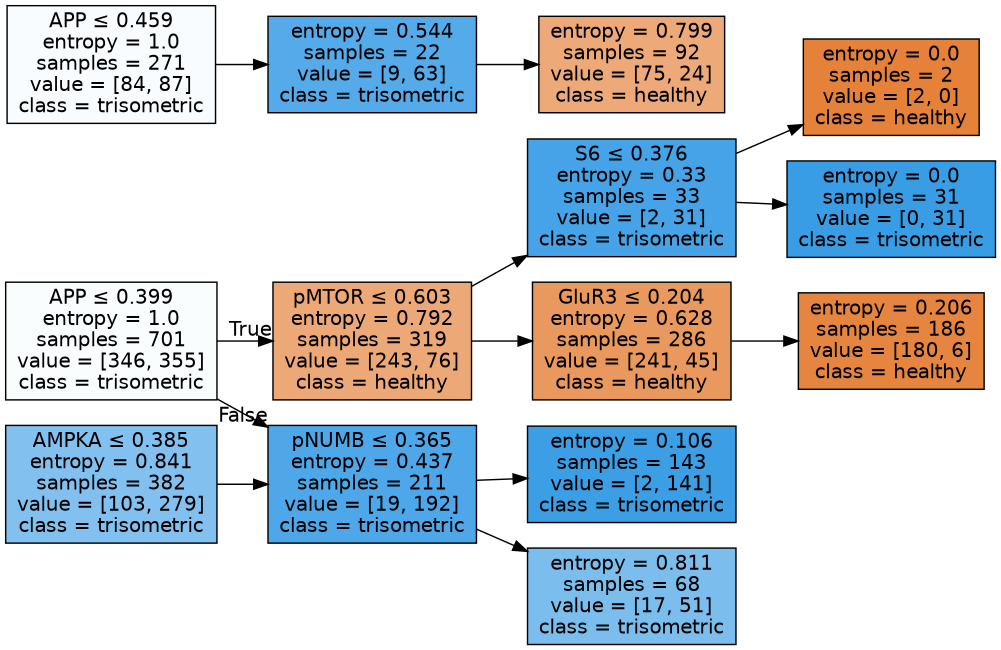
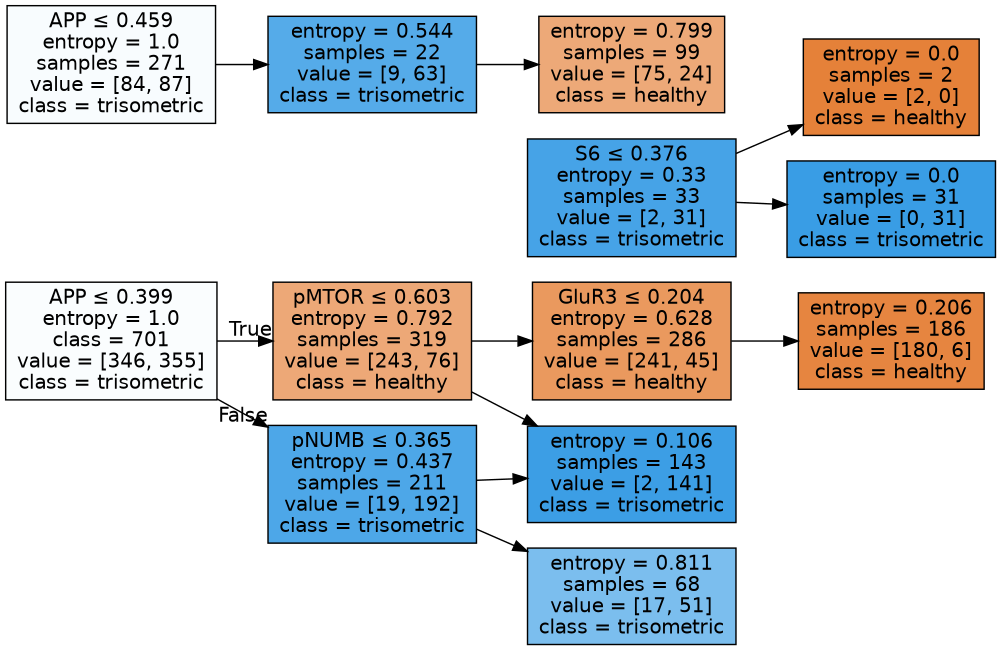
node "entropy = 0.799": text "samples = 92" -> "samples = 99"
edge "pMTOR ≤ 0.603" -> "S6 ≤ 0.376": now "pMTOR ≤ 0.603" -> "entropy = 0.106"
node "APP ≤ 0.399": text "samples = 701" -> "class = 701"
node "AMPKA ≤ 0.385": removed
